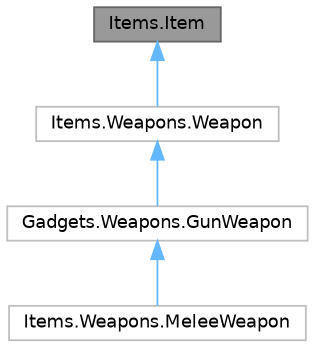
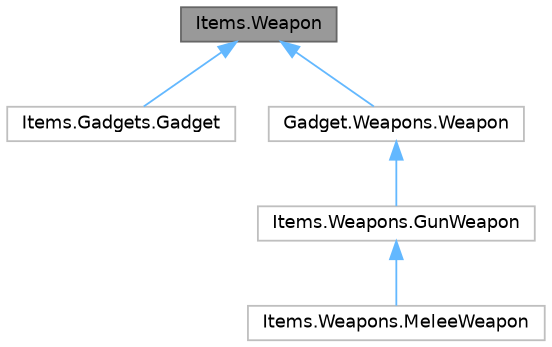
node "Items.Item": label "Items.Item" -> "Items.Weapon"
node "Items.Gadgets.Gadget": added
node "Items.Weapons.Weapon": label "Items.Weapons.Weapon" -> "Gadget.Weapons.Weapon"
node "Gadgets.Weapons.GunWeapon": label "Gadgets.Weapons.GunWeapon" -> "Items.Weapons.GunWeapon"
